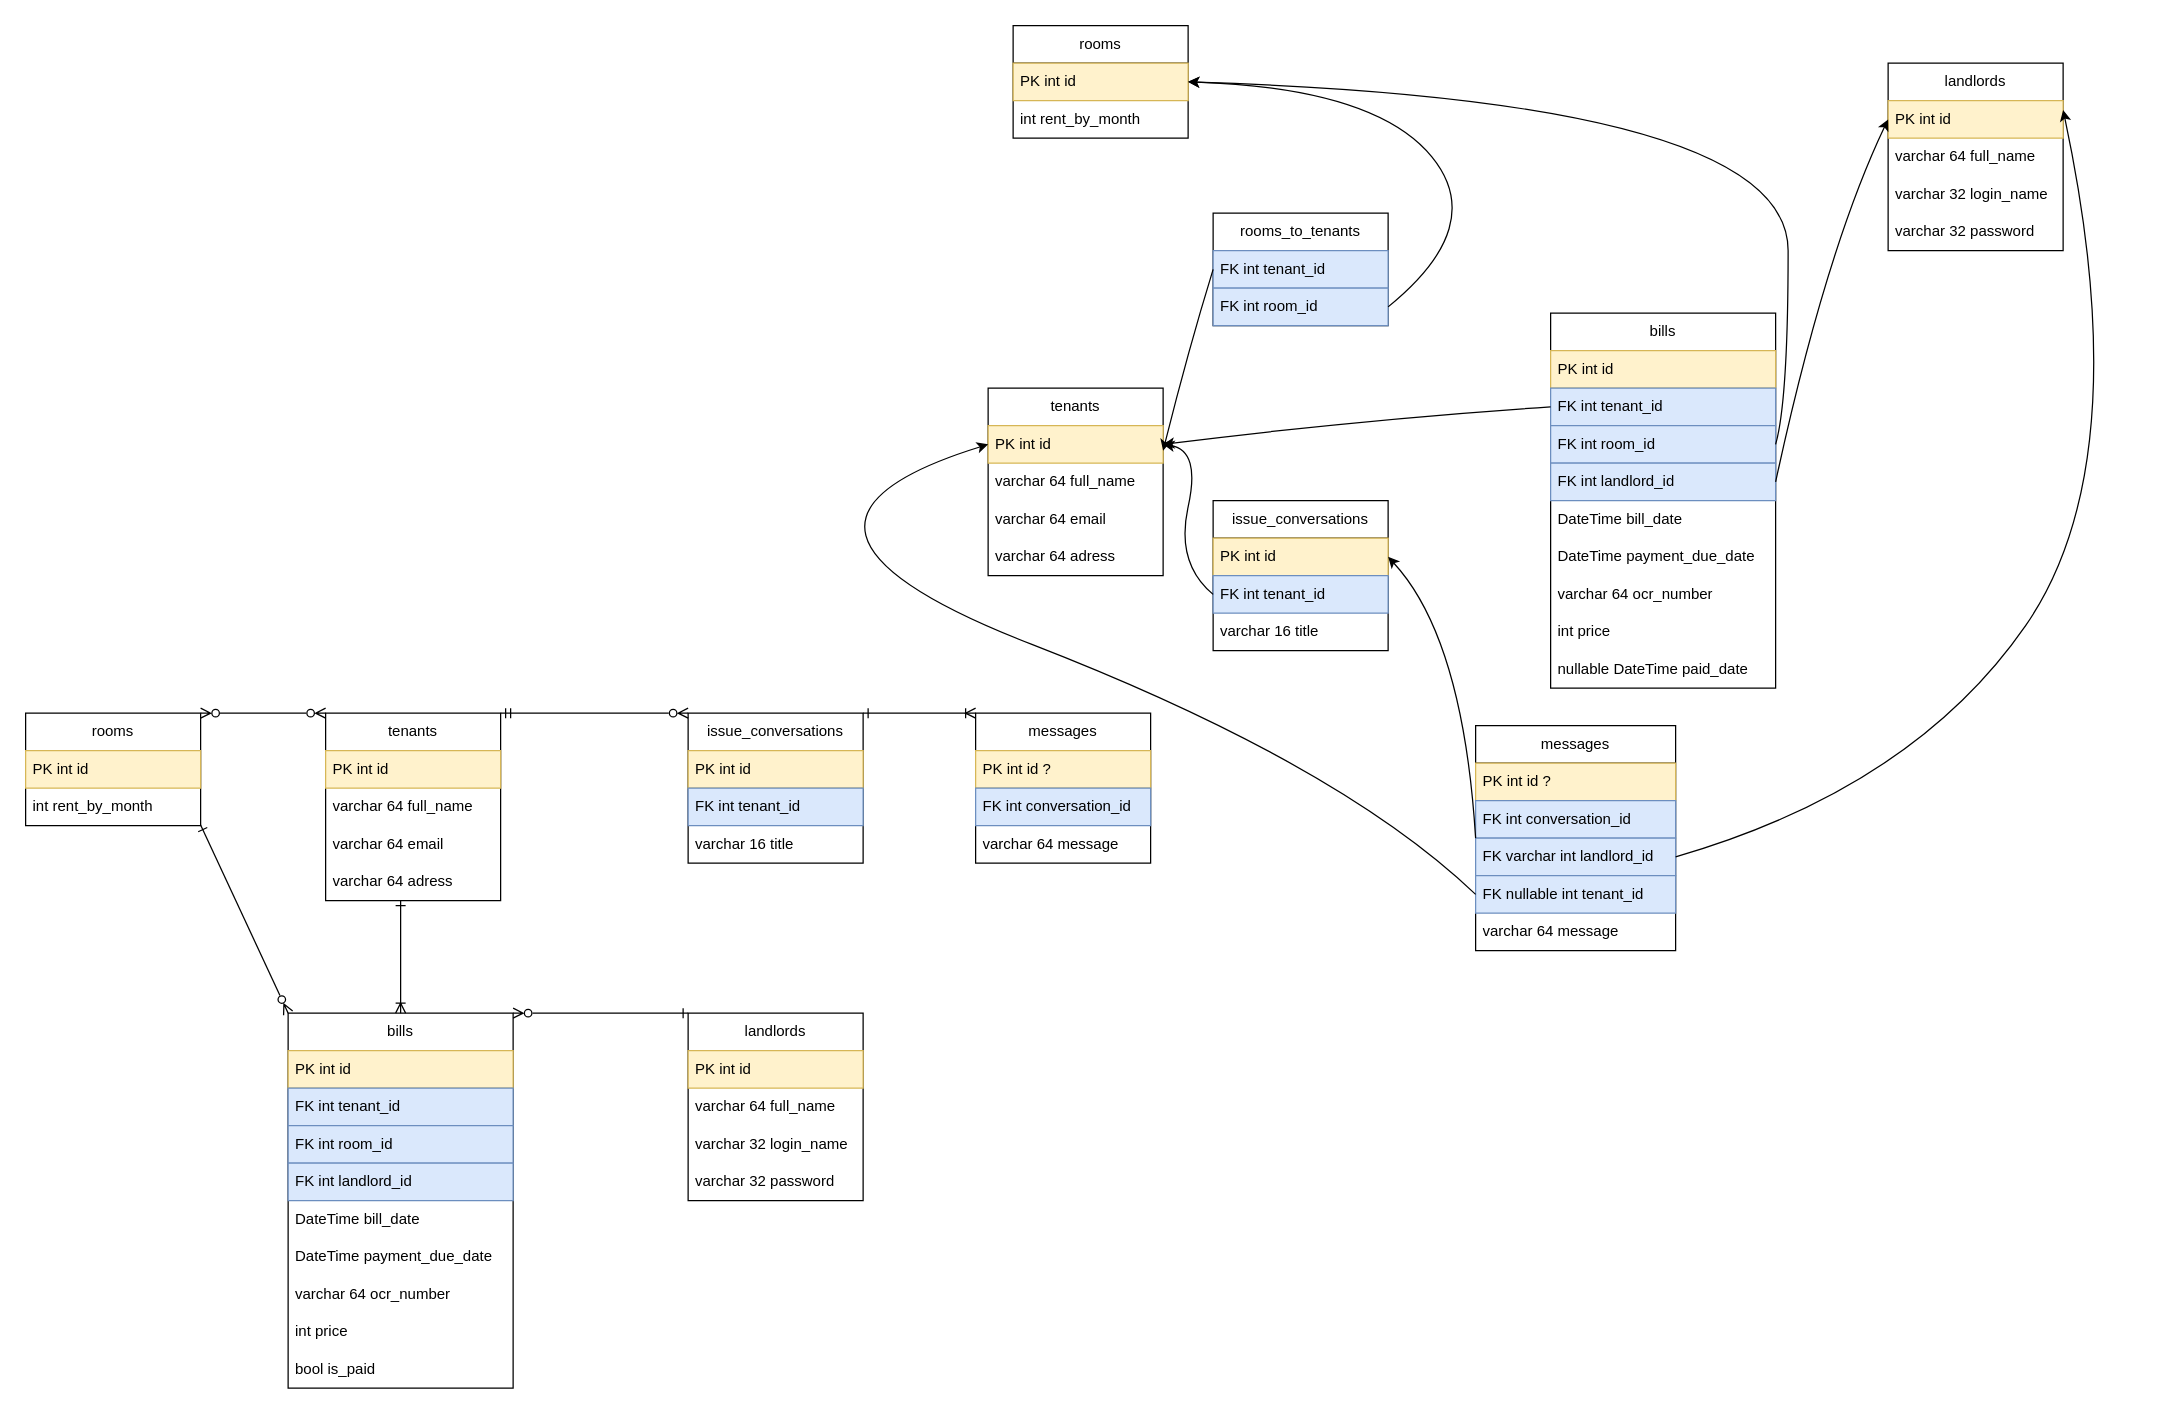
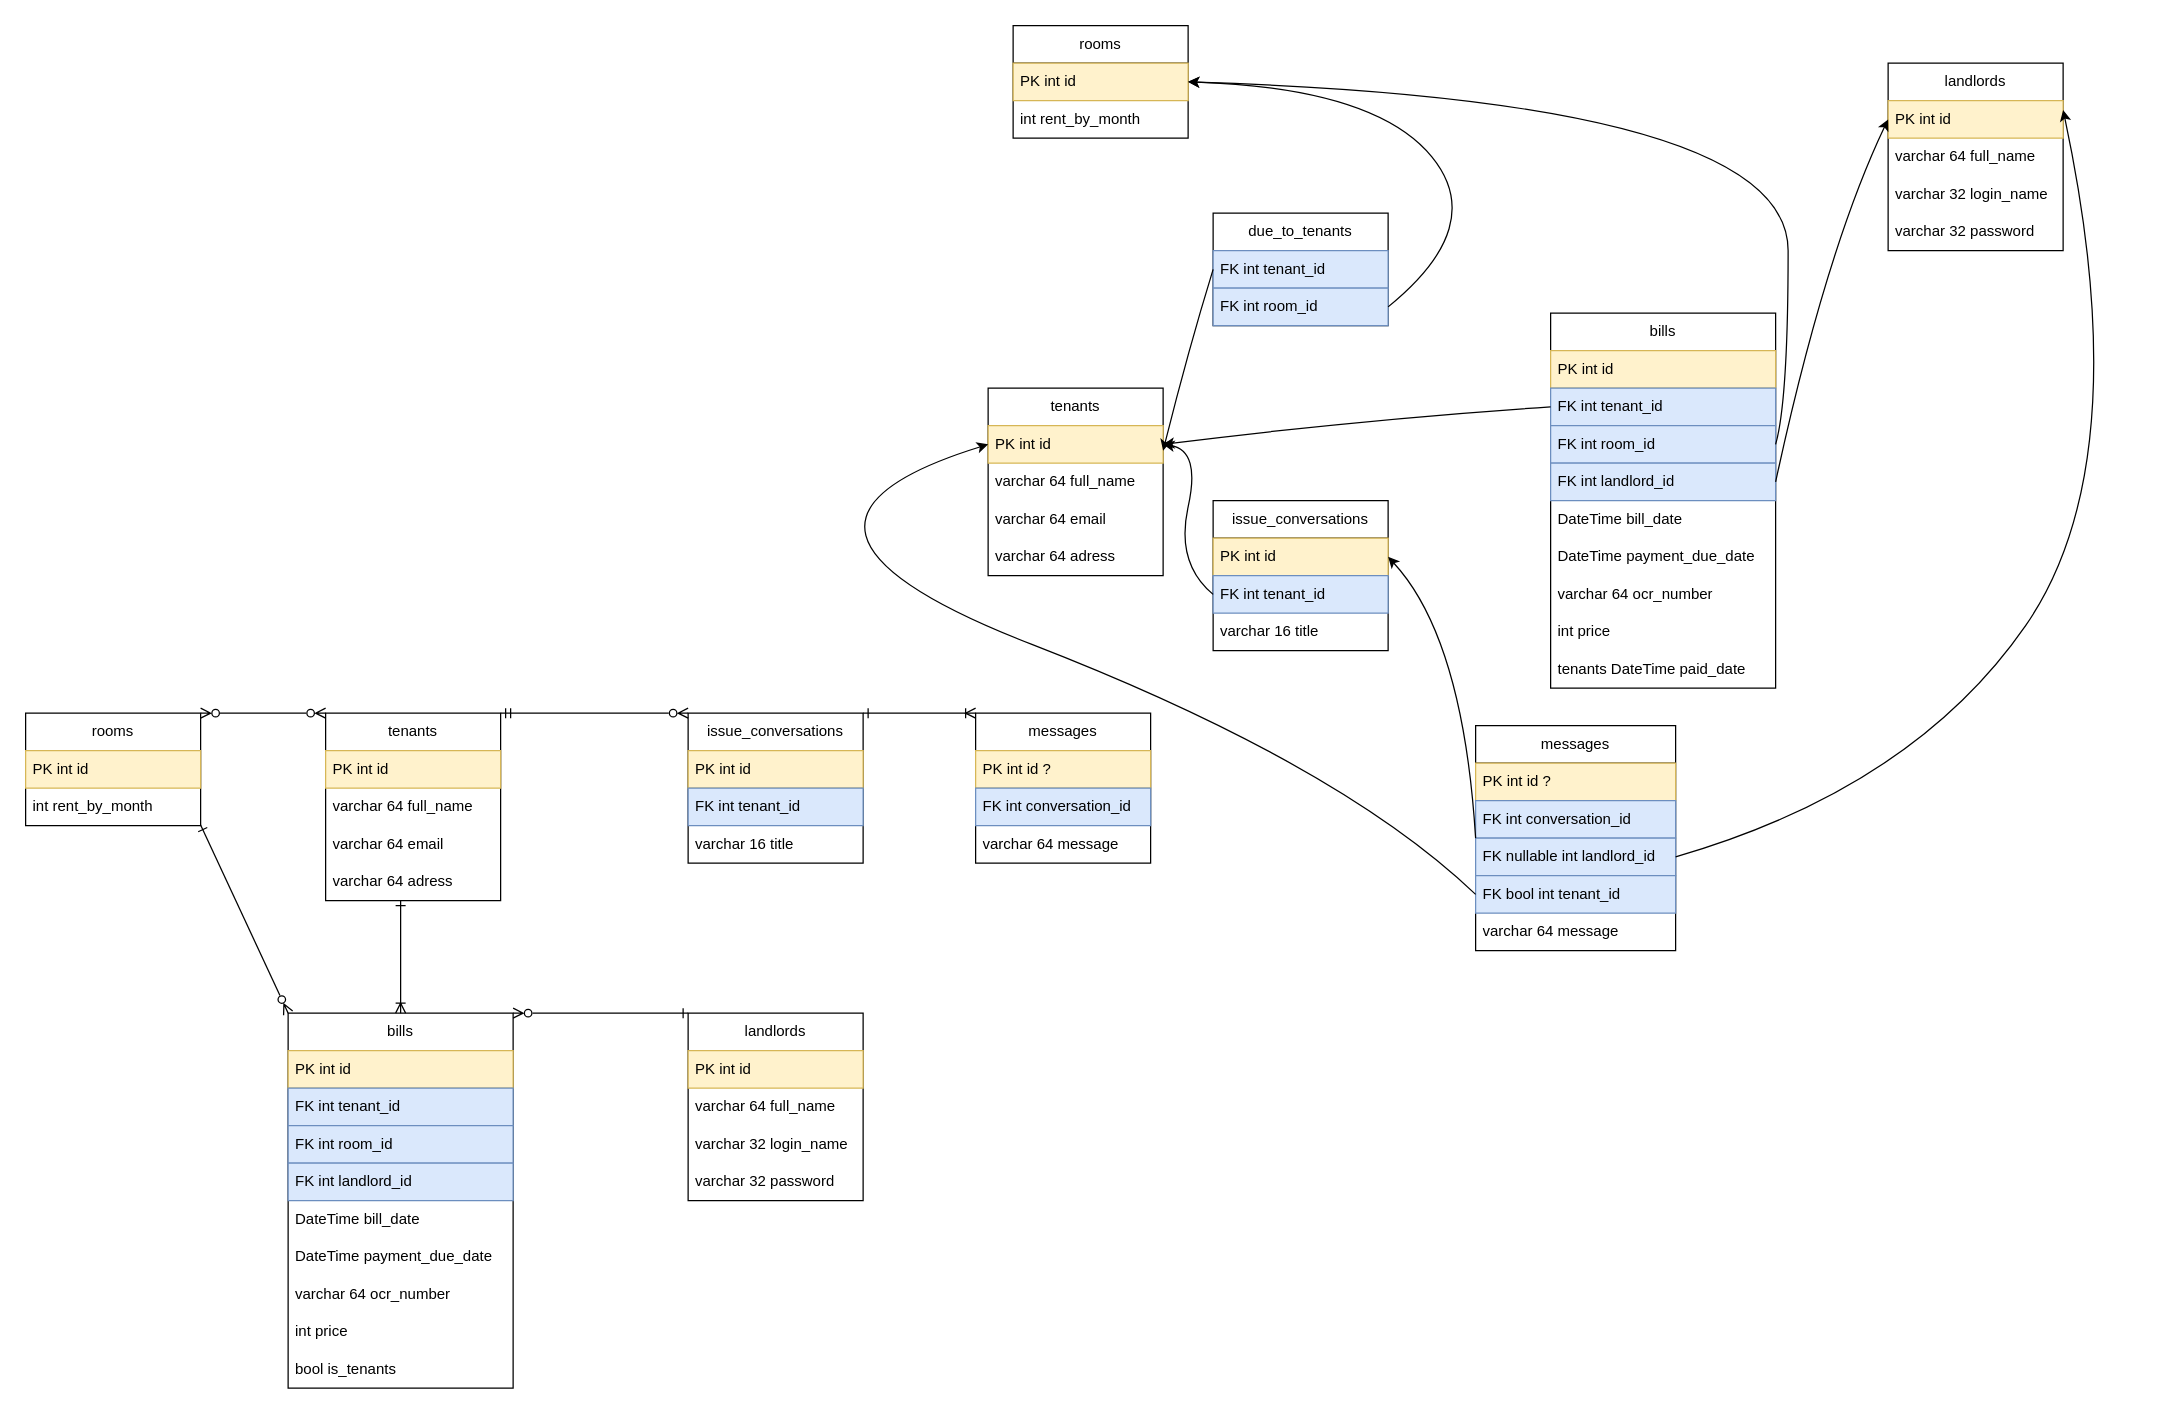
node "rooms_to_tenants": label "rooms_to_tenants" -> "due_to_tenants"
node "nullable DateTime paid_date": label "nullable DateTime paid_date" -> "tenants DateTime paid_date"
node "FK varchar int landlord_id": label "FK varchar int landlord_id" -> "FK nullable int landlord_id"
node "FK nullable int tenant_id": label "FK nullable int tenant_id" -> "FK bool int tenant_id"
node "bool is_paid": label "bool is_paid" -> "bool is_tenants"
